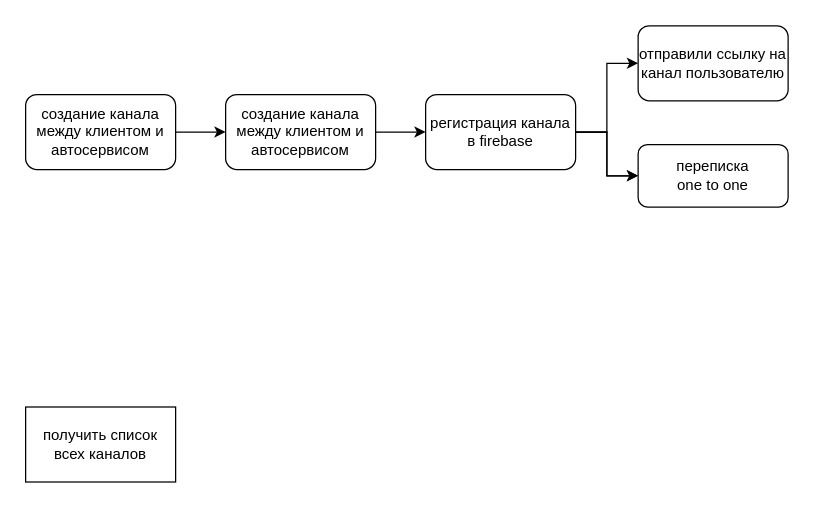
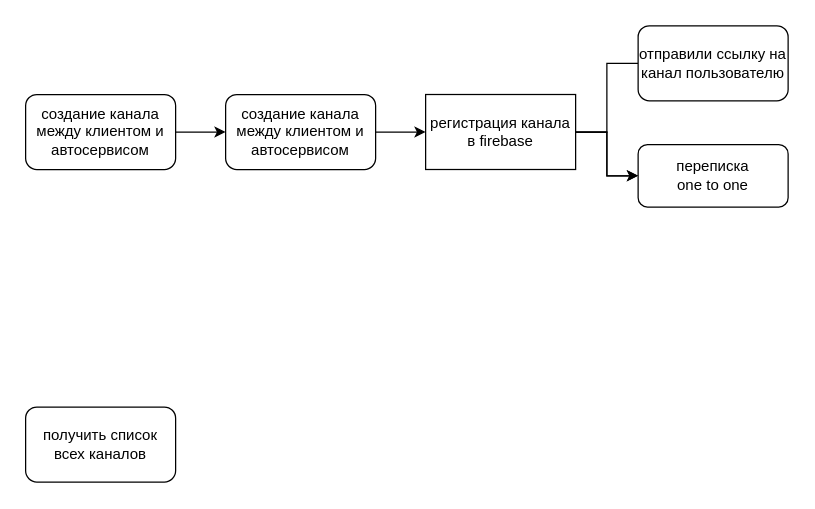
edge "регистрация канала в firebase" -> "отправили ссылку на канал пользователю": arrowhead classic -> none
node "регистрация канала в firebase": shape rounded rectangle -> rectangle
node "получить список всех каналов": shape rectangle -> rounded rectangle
